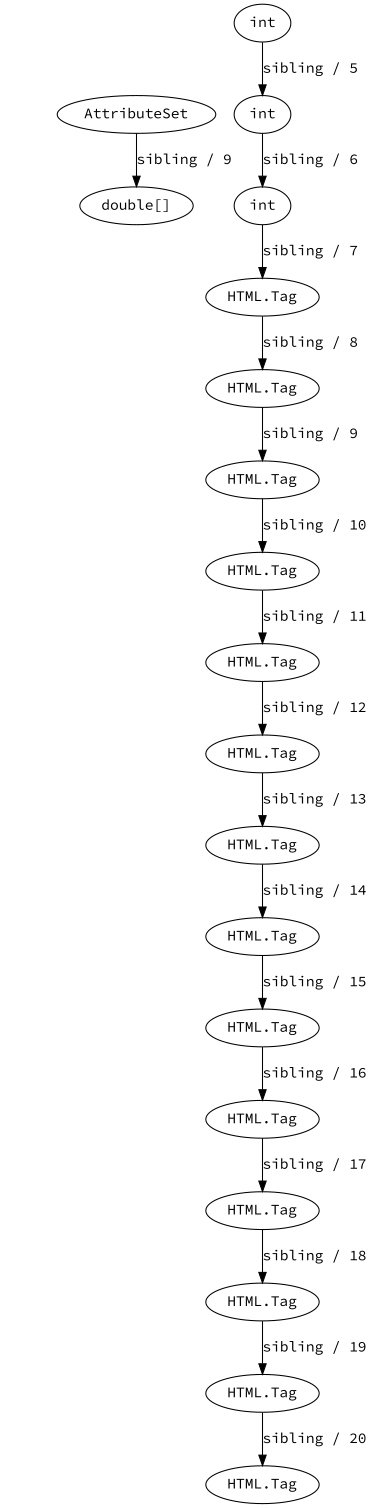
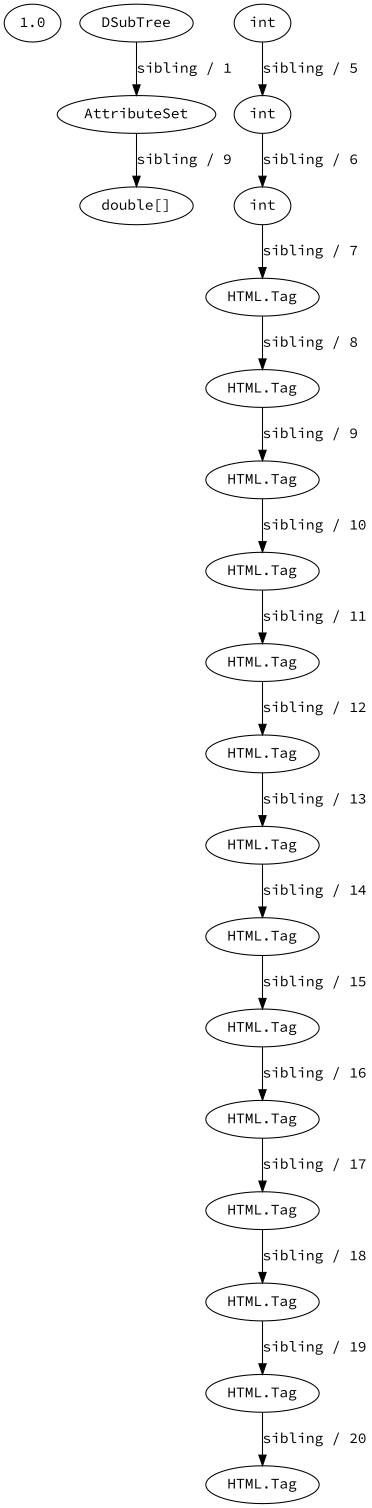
node "1.0": added
node "DSubTree": added
